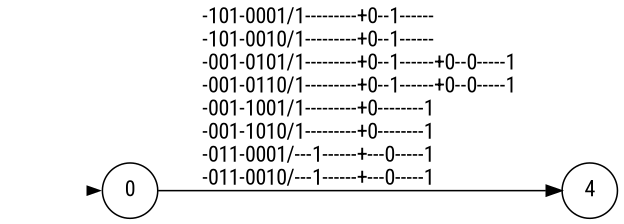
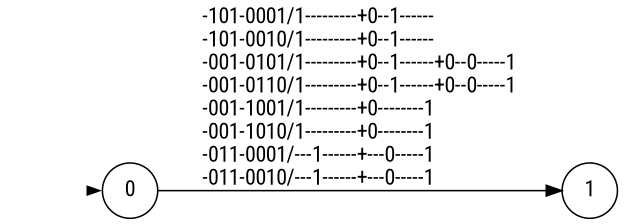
node "4": label "4" -> "1"
